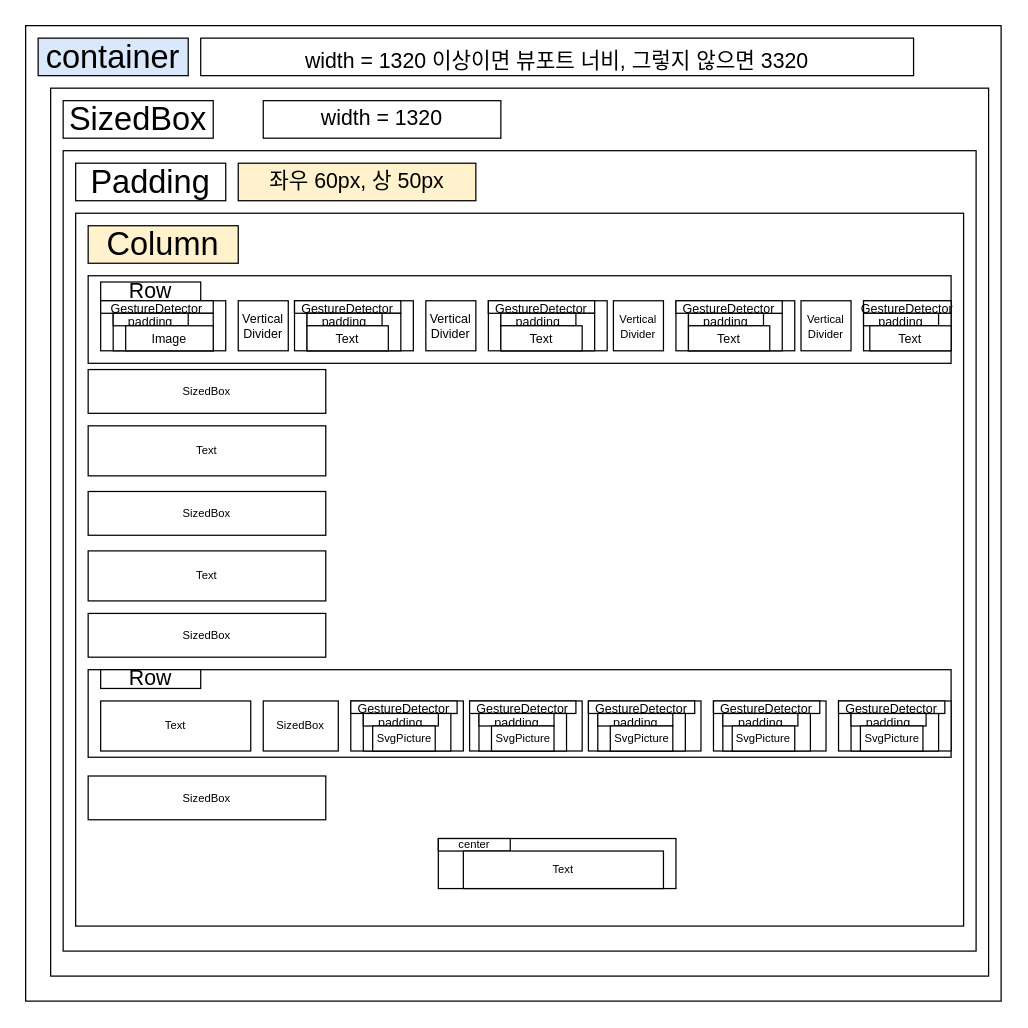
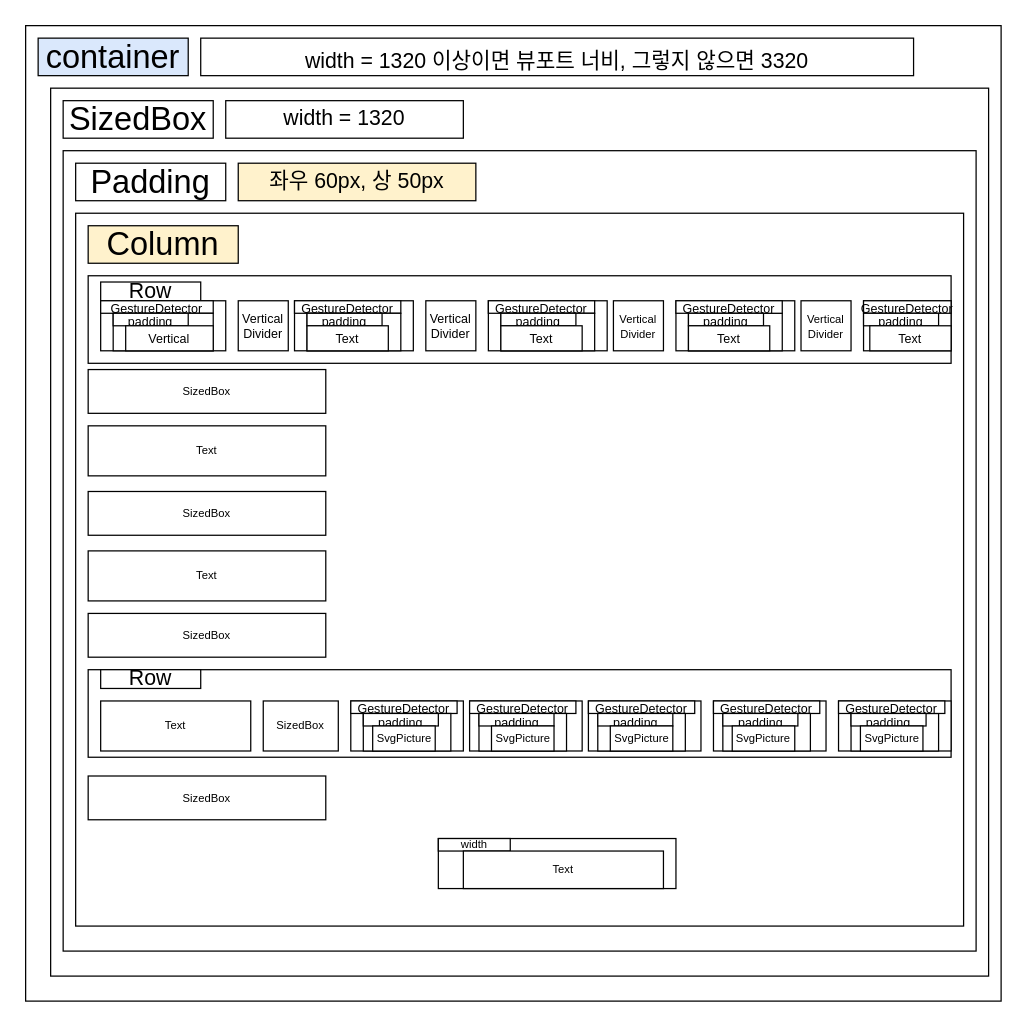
node "width = 1320": moved (382, 119) -> (344, 119)
node "Image": label "Image" -> "Vertical"
node "center": label "center" -> "width"
